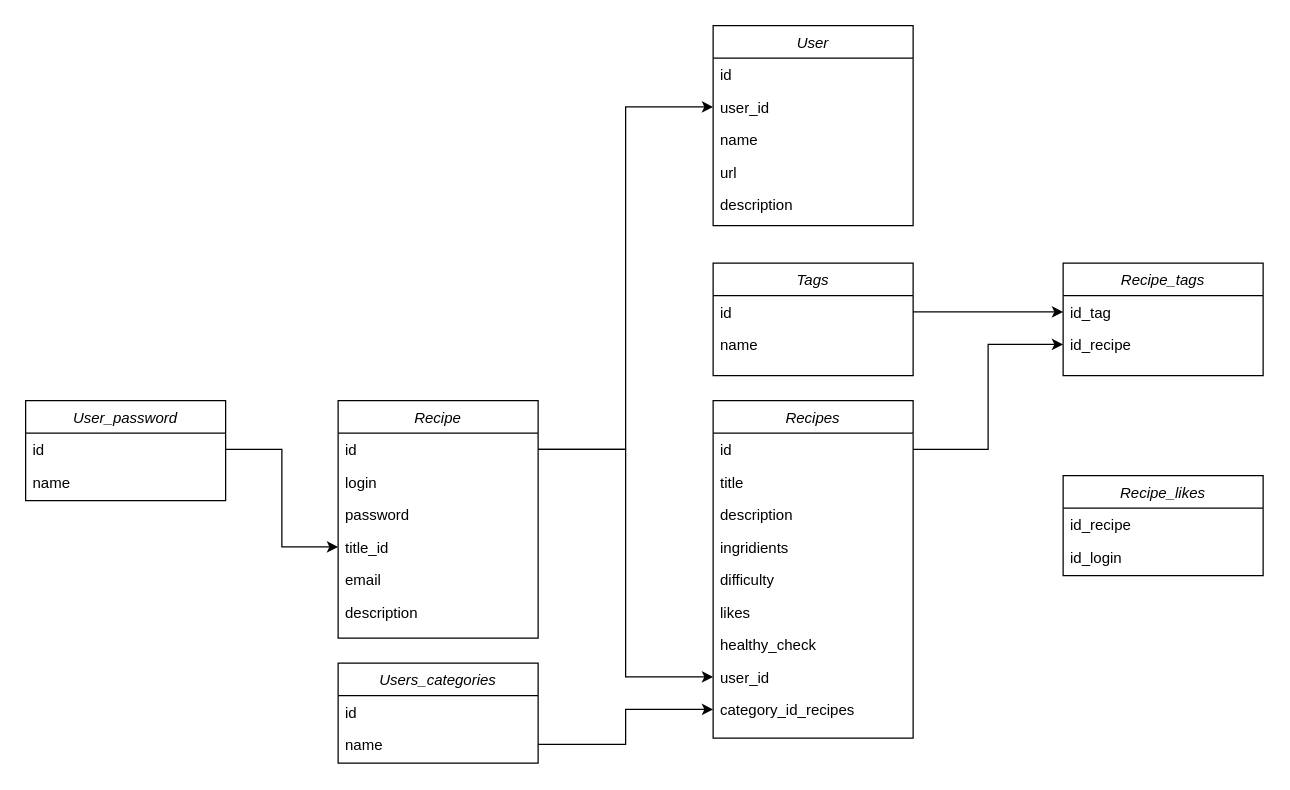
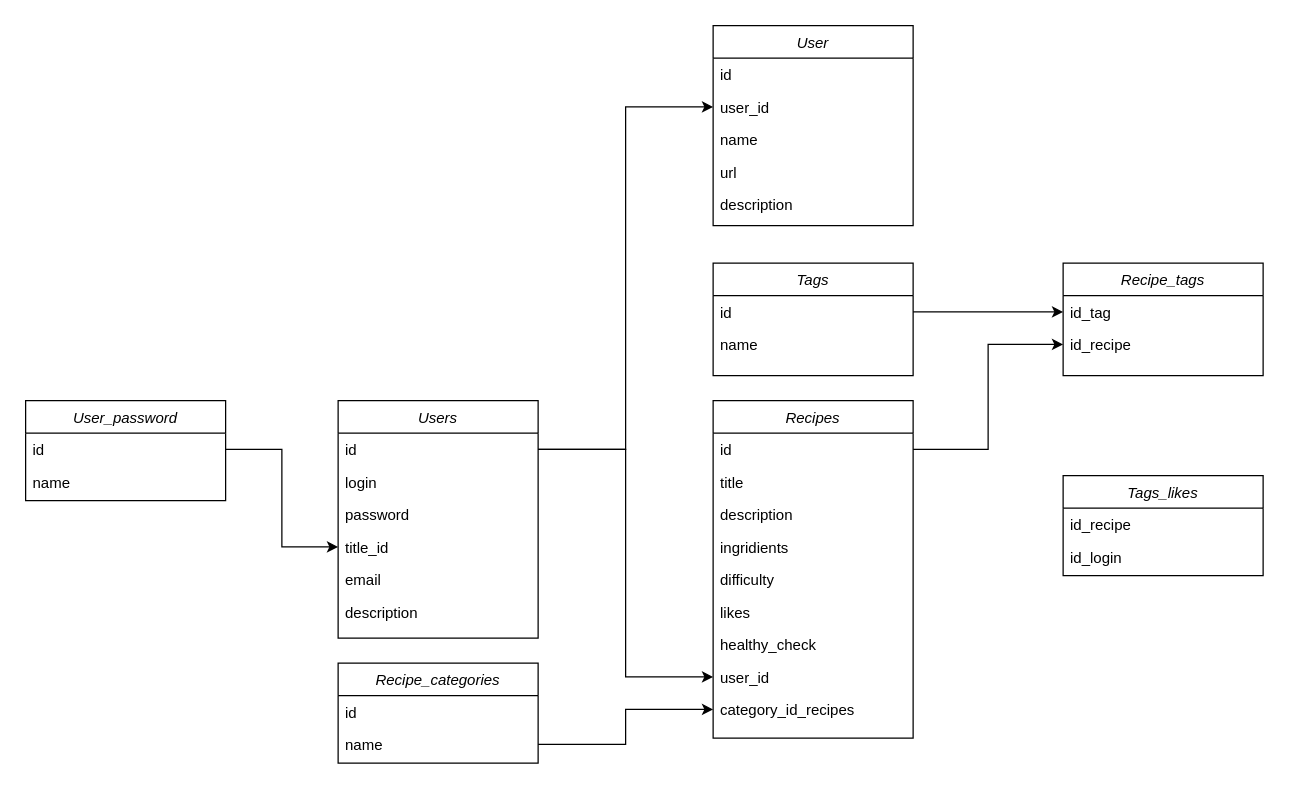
node "Recipe": label "Recipe" -> "Users"
node "Recipe_likes": label "Recipe_likes" -> "Tags_likes"
node "Users_categories": label "Users_categories" -> "Recipe_categories"
